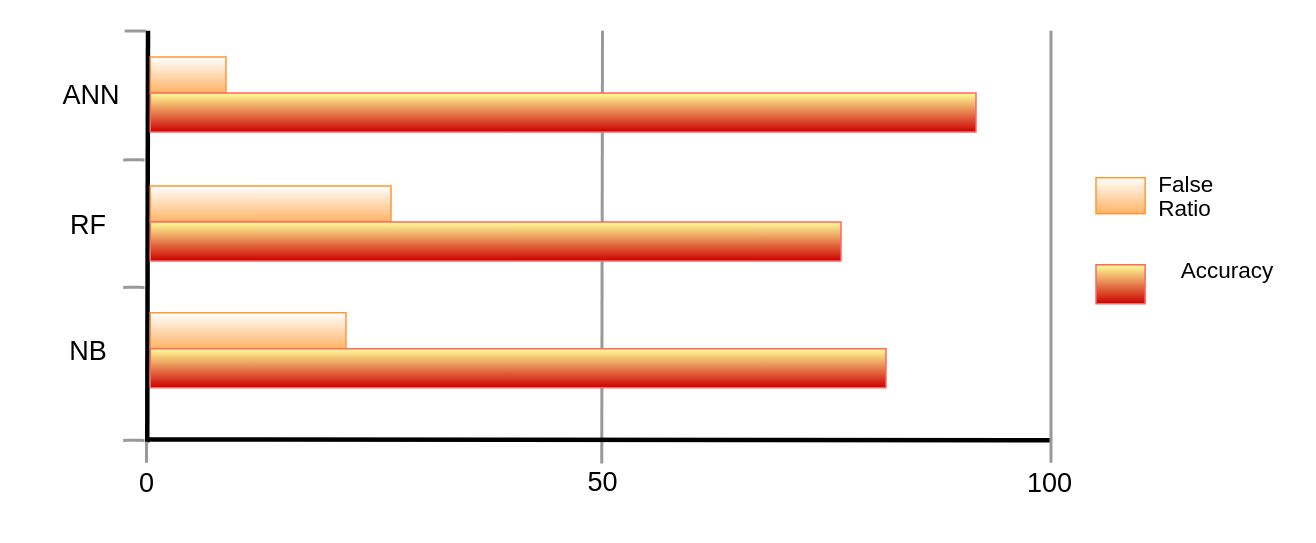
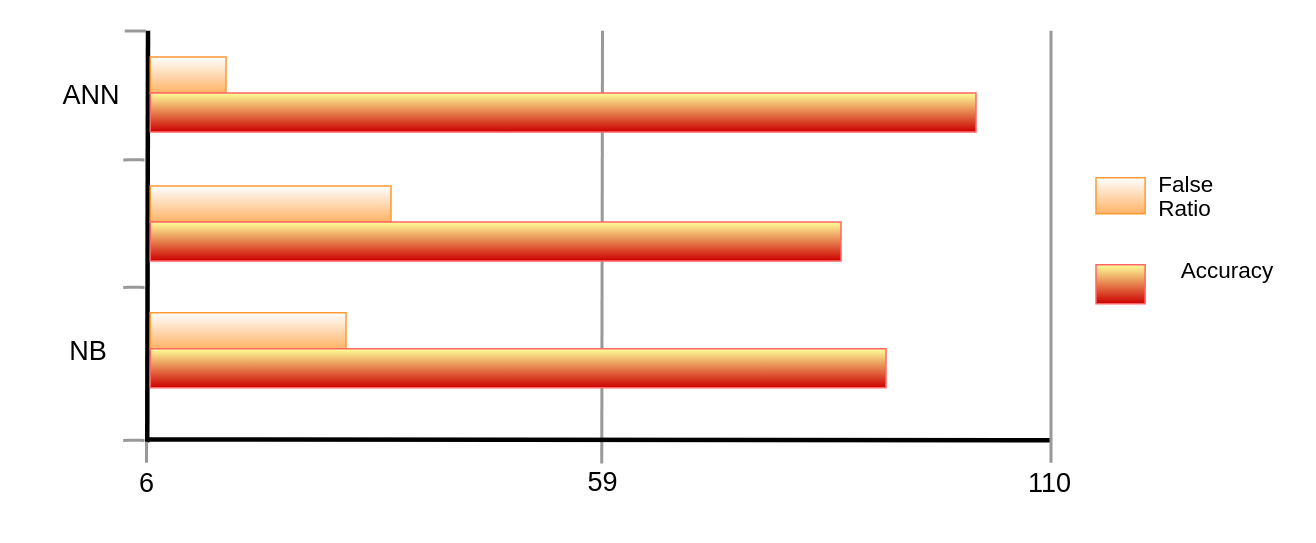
node "RF": removed
node "50": label "50" -> "59"
node "0": label "0" -> "6"
node "100": label "100" -> "110"
